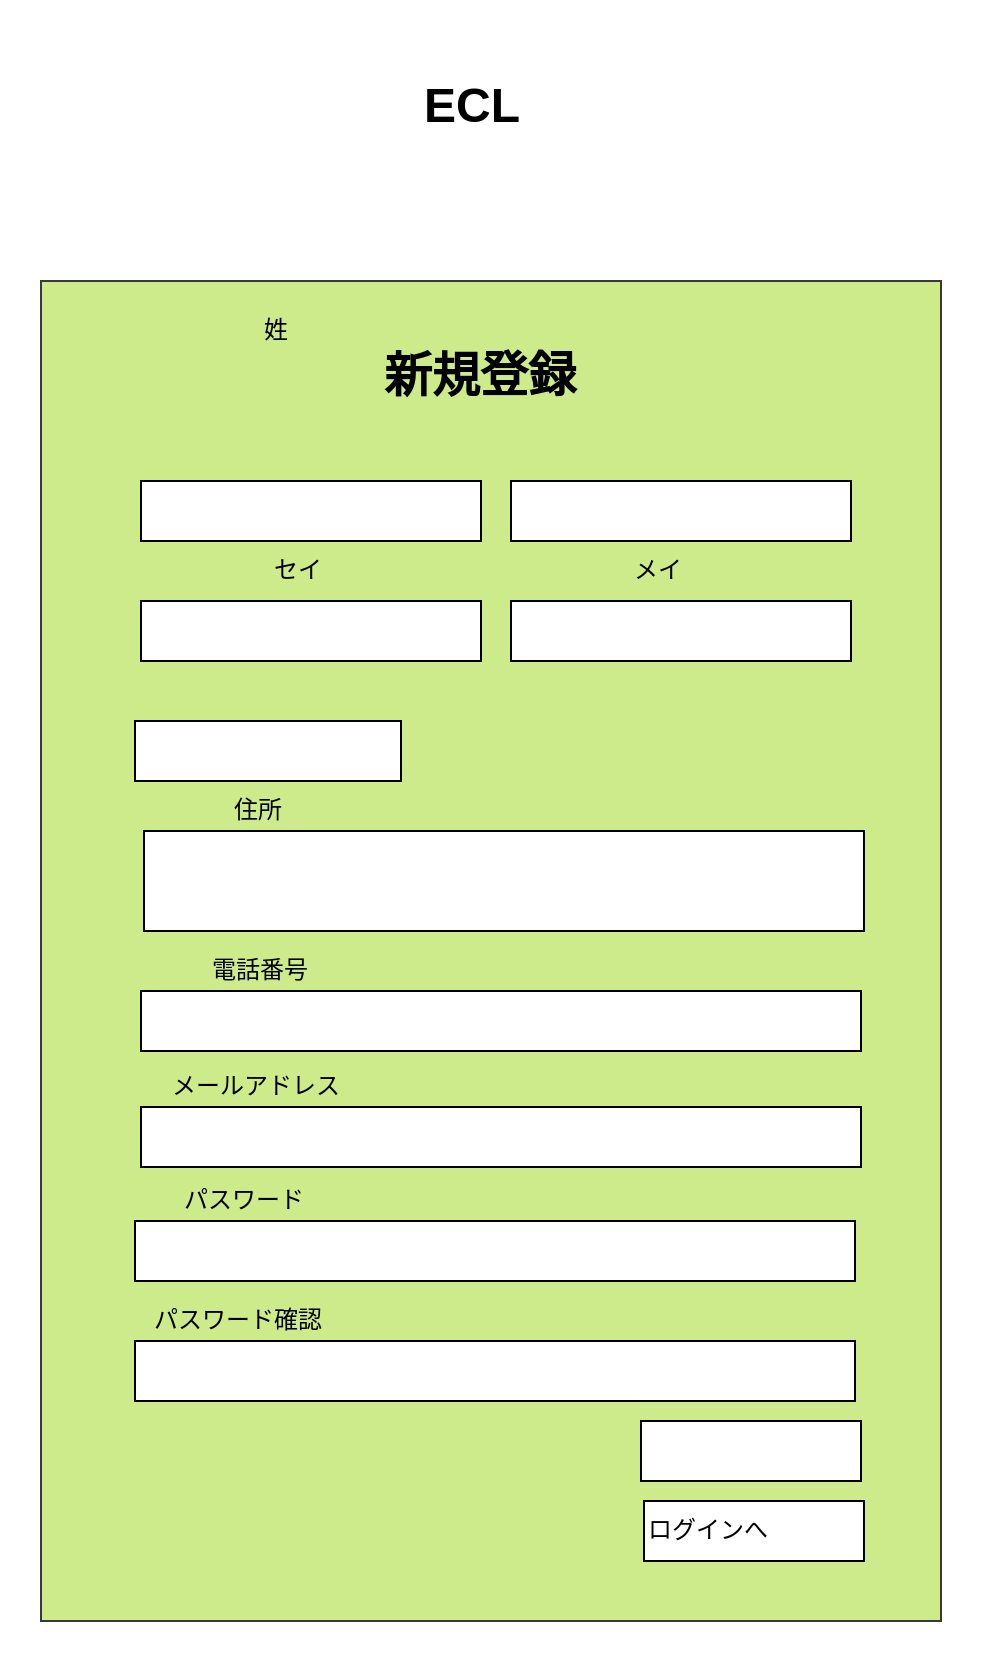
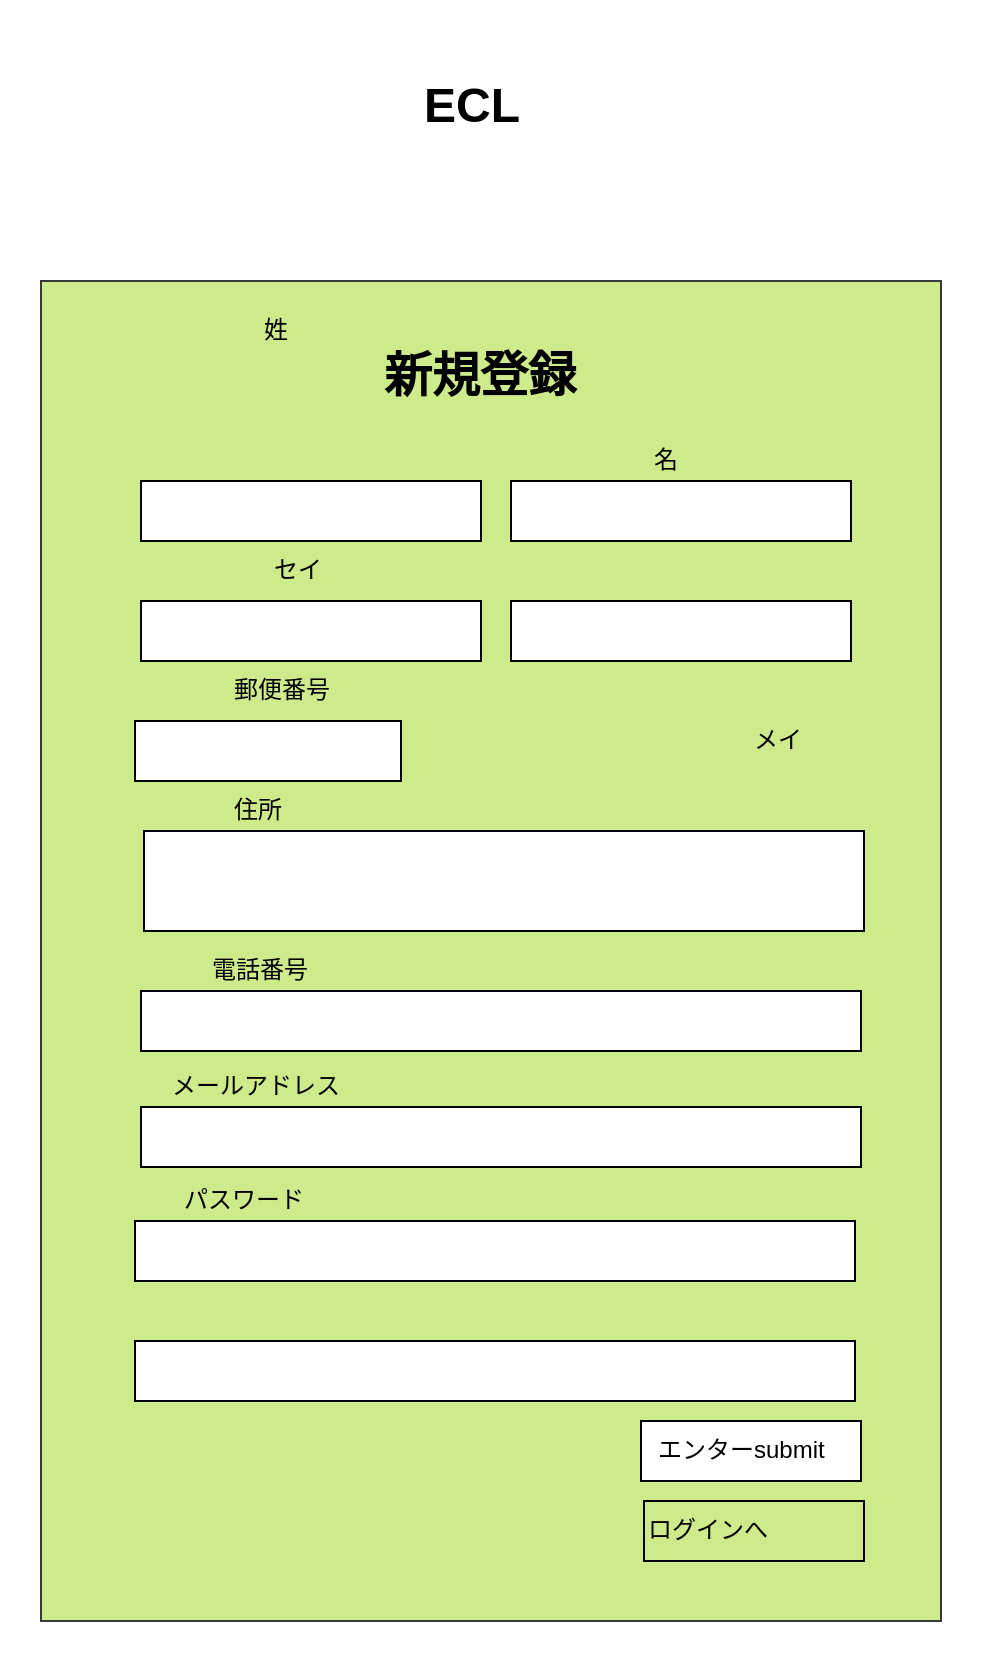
node "名": added
node "メイ": moved (671, 571) -> (791, 741)
node "郵便番号": added
node "パスワード確認": removed
node "エンターsubmit": added
node "ログインへ": fillcolor #ffffff -> #cdeb8b
